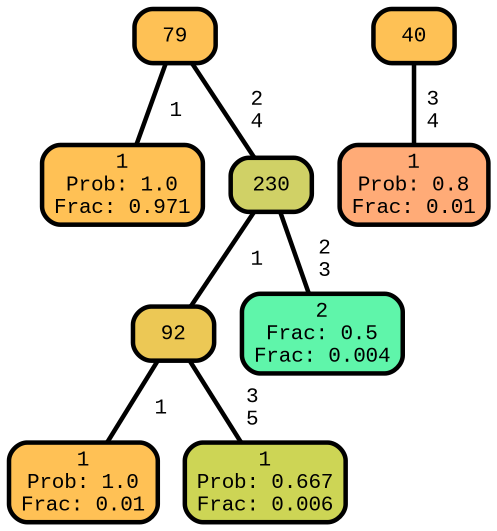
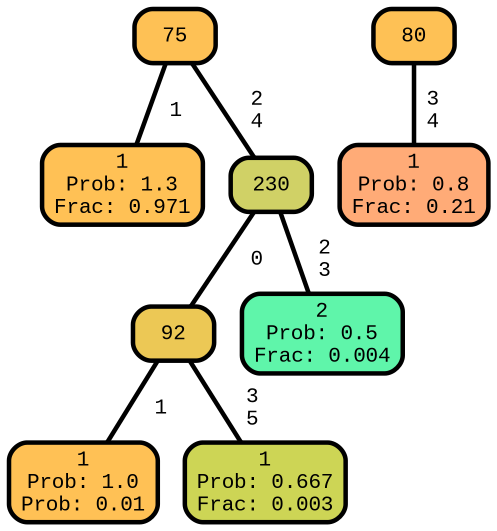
node "79": label "79" -> "75"
node "40": label "40" -> "80"
node "1 Prob: 1.0 Frac: 0.971": label "1 Prob: 1.0 Frac: 0.971" -> "1 Prob: 1.3 Frac: 0.971"
node "1 Prob: 0.8 Frac: 0.01": label "1 Prob: 0.8 Frac: 0.01" -> "1 Prob: 0.8 Frac: 0.21"
edge "230" -- "92": label " 1" -> " 0"
node "2 Frac: 0.5 Frac: 0.004": label "2 Frac: 0.5 Frac: 0.004" -> "2 Prob: 0.5 Frac: 0.004"
node "1 Prob: 1.0 Frac: 0.01": label "1 Prob: 1.0 Frac: 0.01" -> "1 Prob: 1.0 Prob: 0.01"
node "1 Prob: 0.667 Frac: 0.006": label "1 Prob: 0.667 Frac: 0.006" -> "1 Prob: 0.667 Frac: 0.003"
